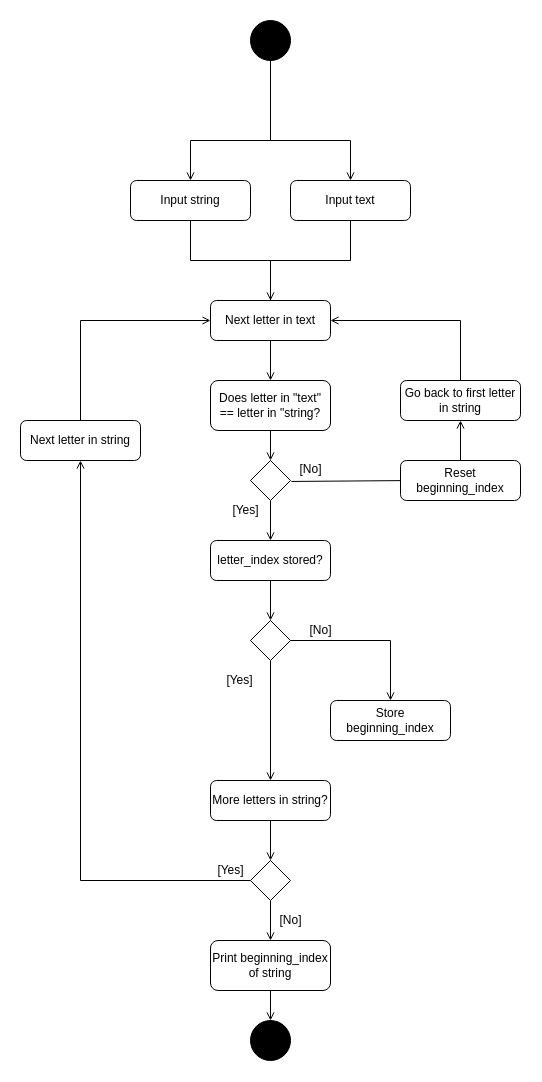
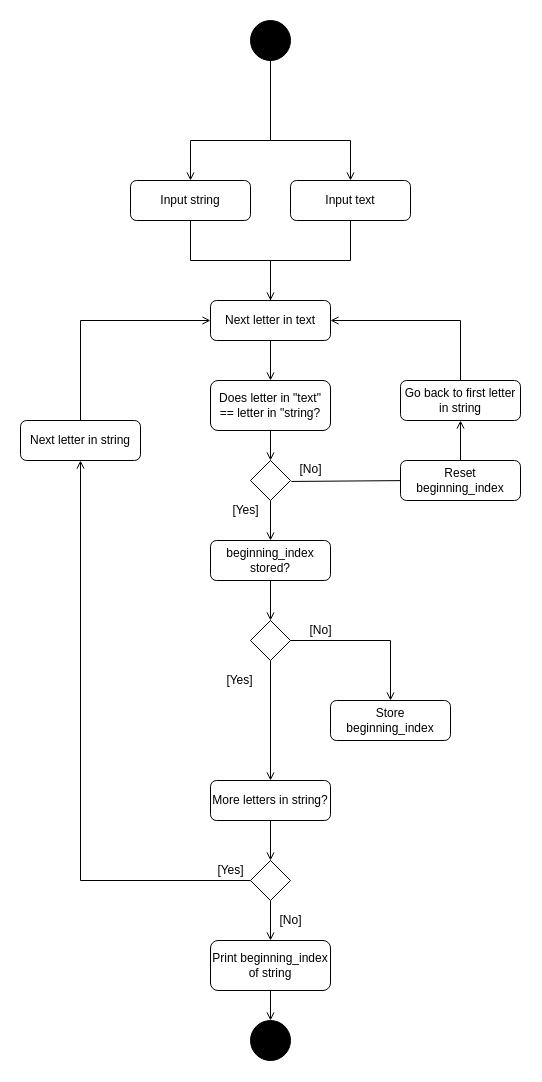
node "letter_index stored?": label "letter_index stored?" -> "beginning_index stored?"
